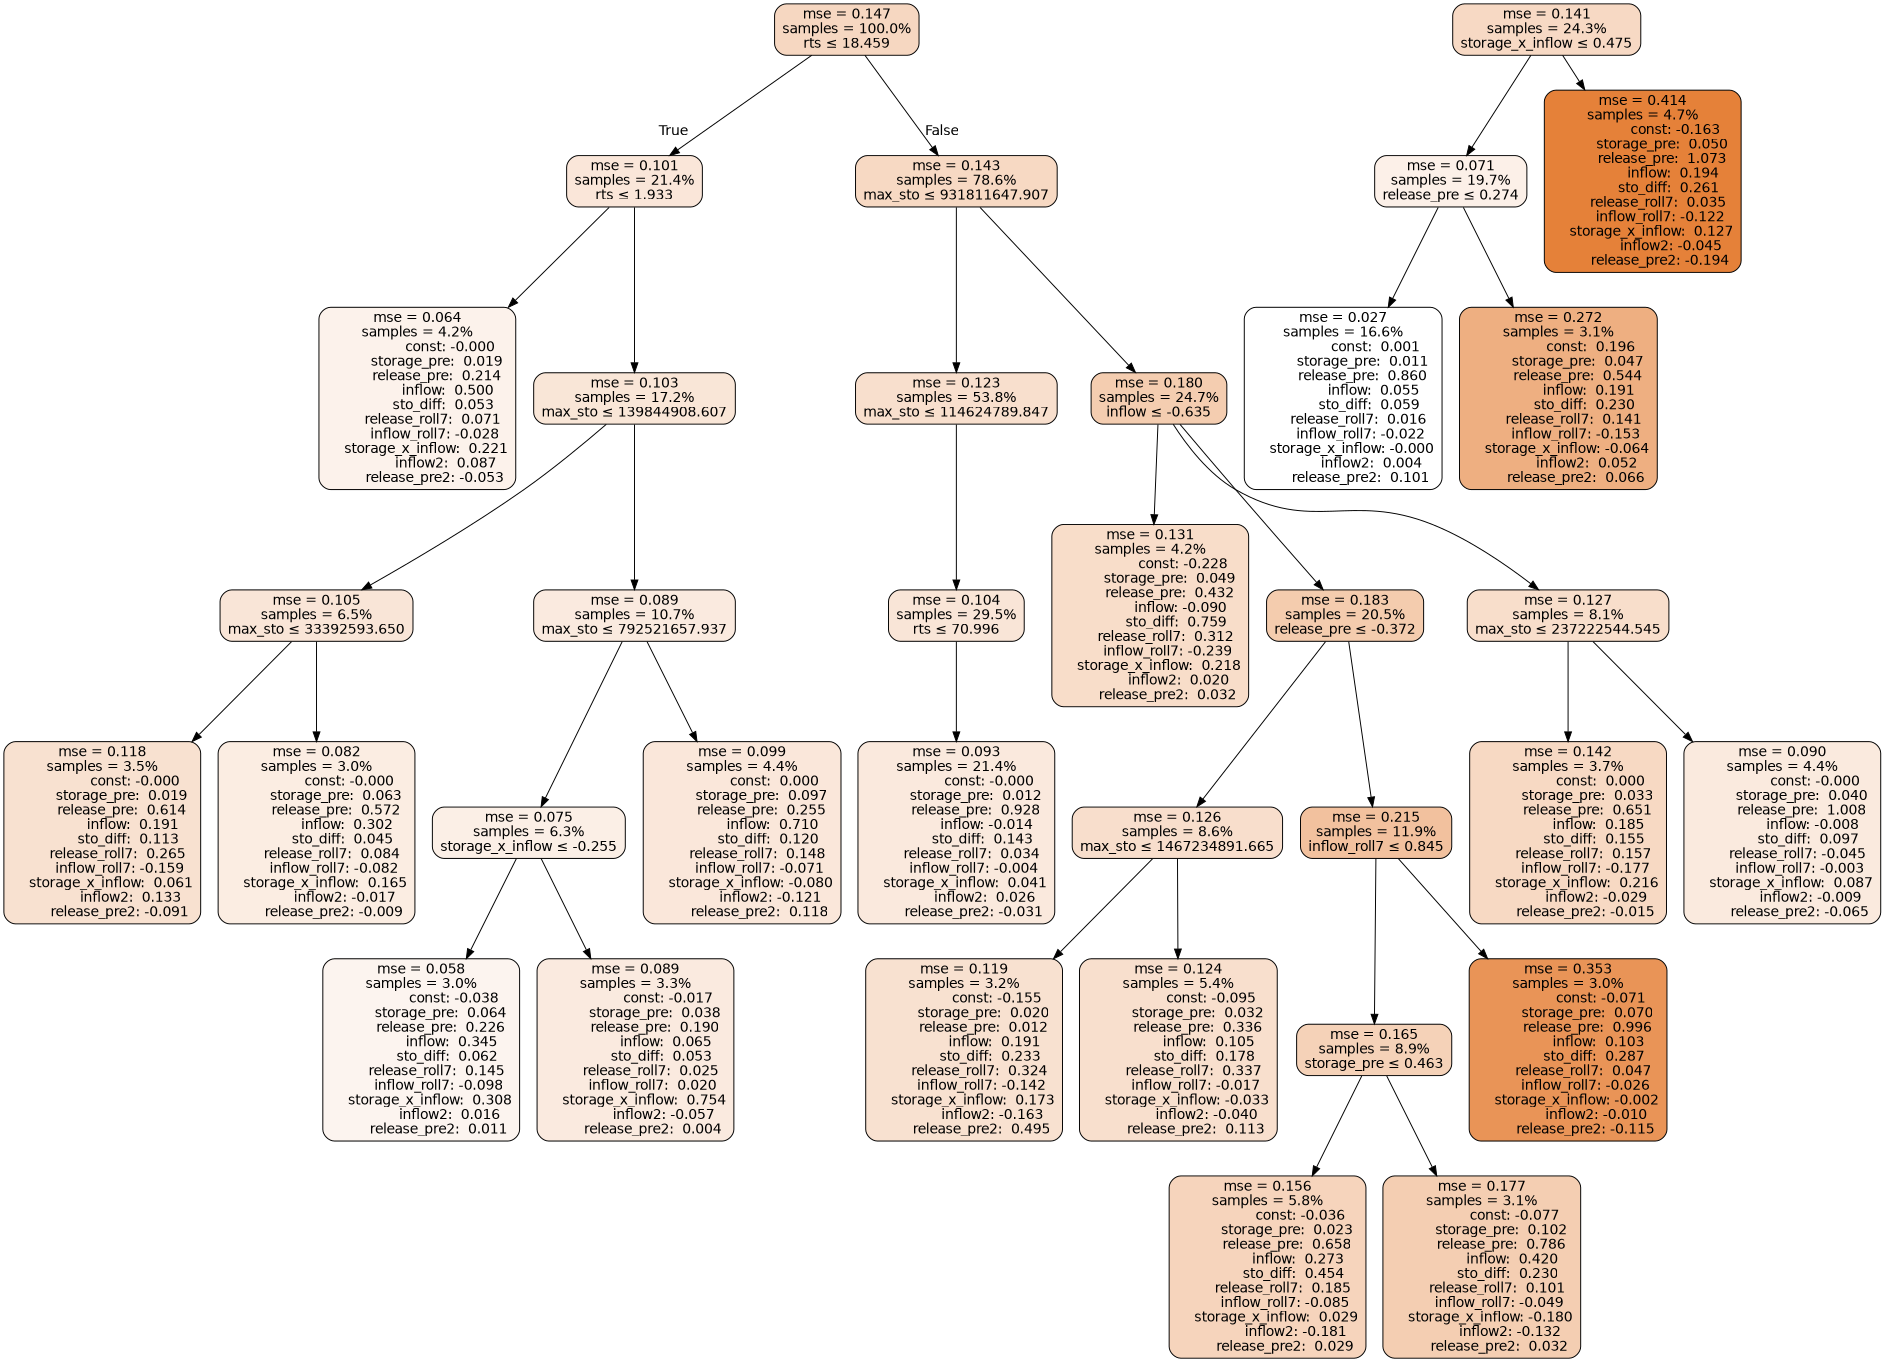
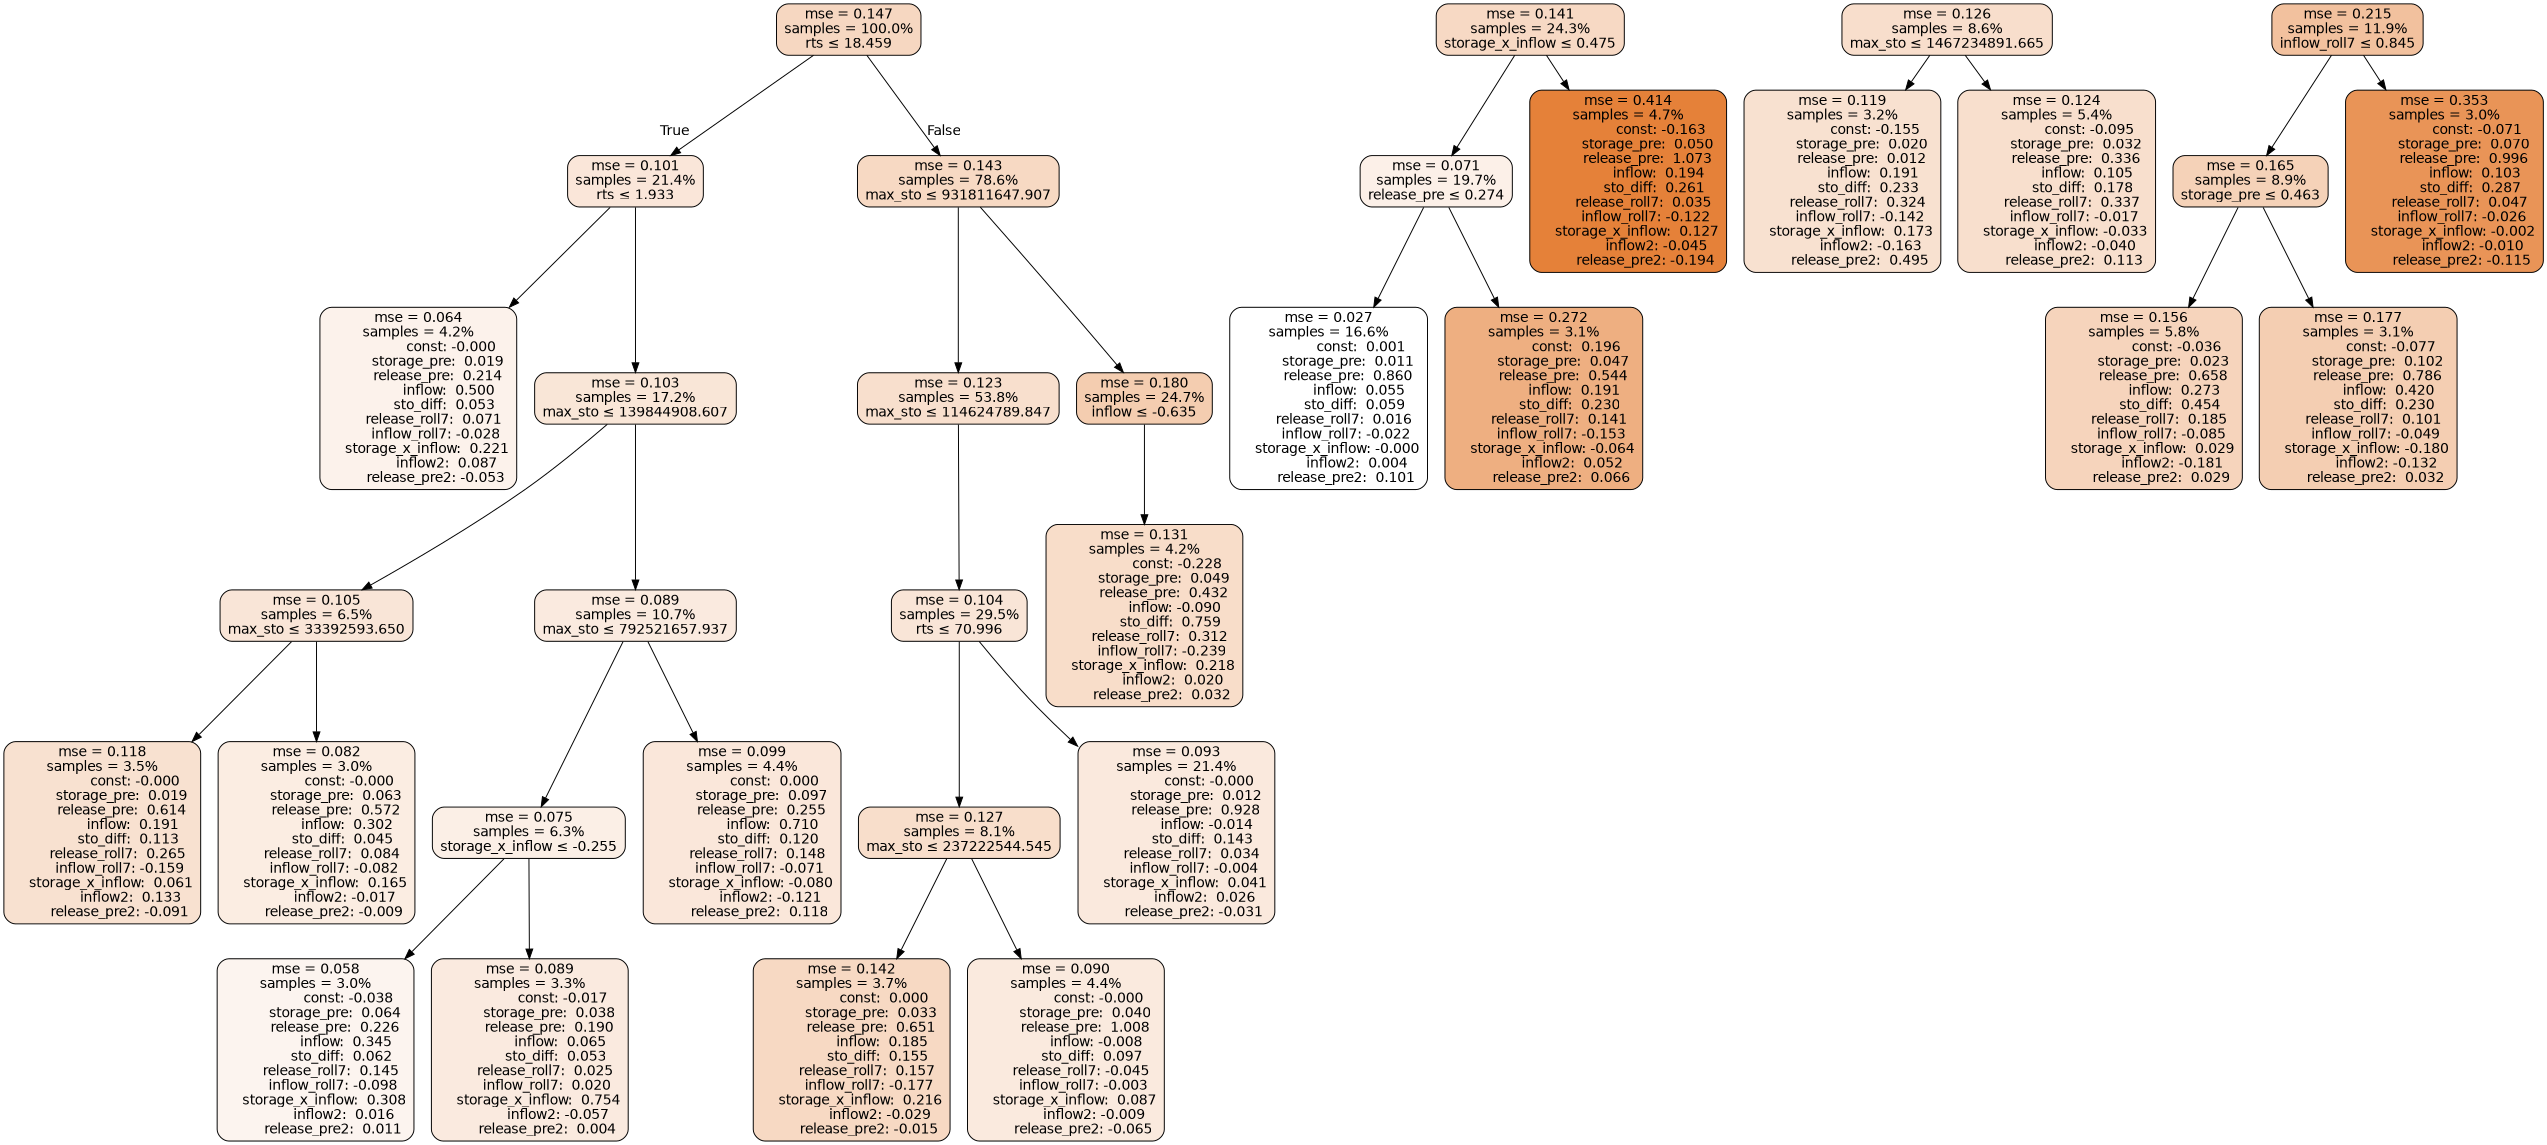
edge "mse = 0.180 samples = 24.7% inflow ≤ -0.635" -> "mse = 0.127 samples = 8.1% max_sto ≤ 237222544.545": now "mse = 0.104 samples = 29.5% rts ≤ 70.996" -> "mse = 0.127 samples = 8.1% max_sto ≤ 237222544.545"
node "mse = 0.183 samples = 20.5% release_pre ≤ -0.372": removed
